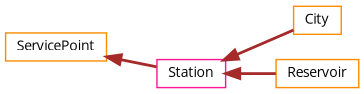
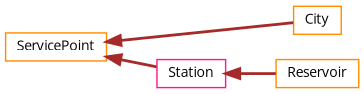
edge "City" -> "Station": now "City" -> "ServicePoint"
